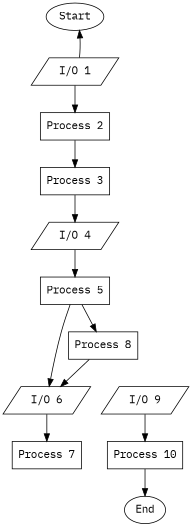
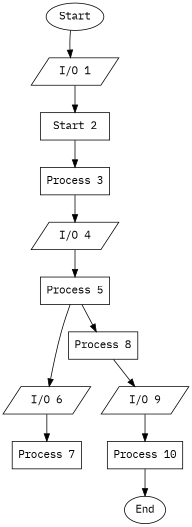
edge "I/O 1" -> "Start": reversed
node "Process 2": label "Process 2" -> "Start 2"
edge "Process 8" -> "I/O 6": now "Process 8" -> "I/O 9"
